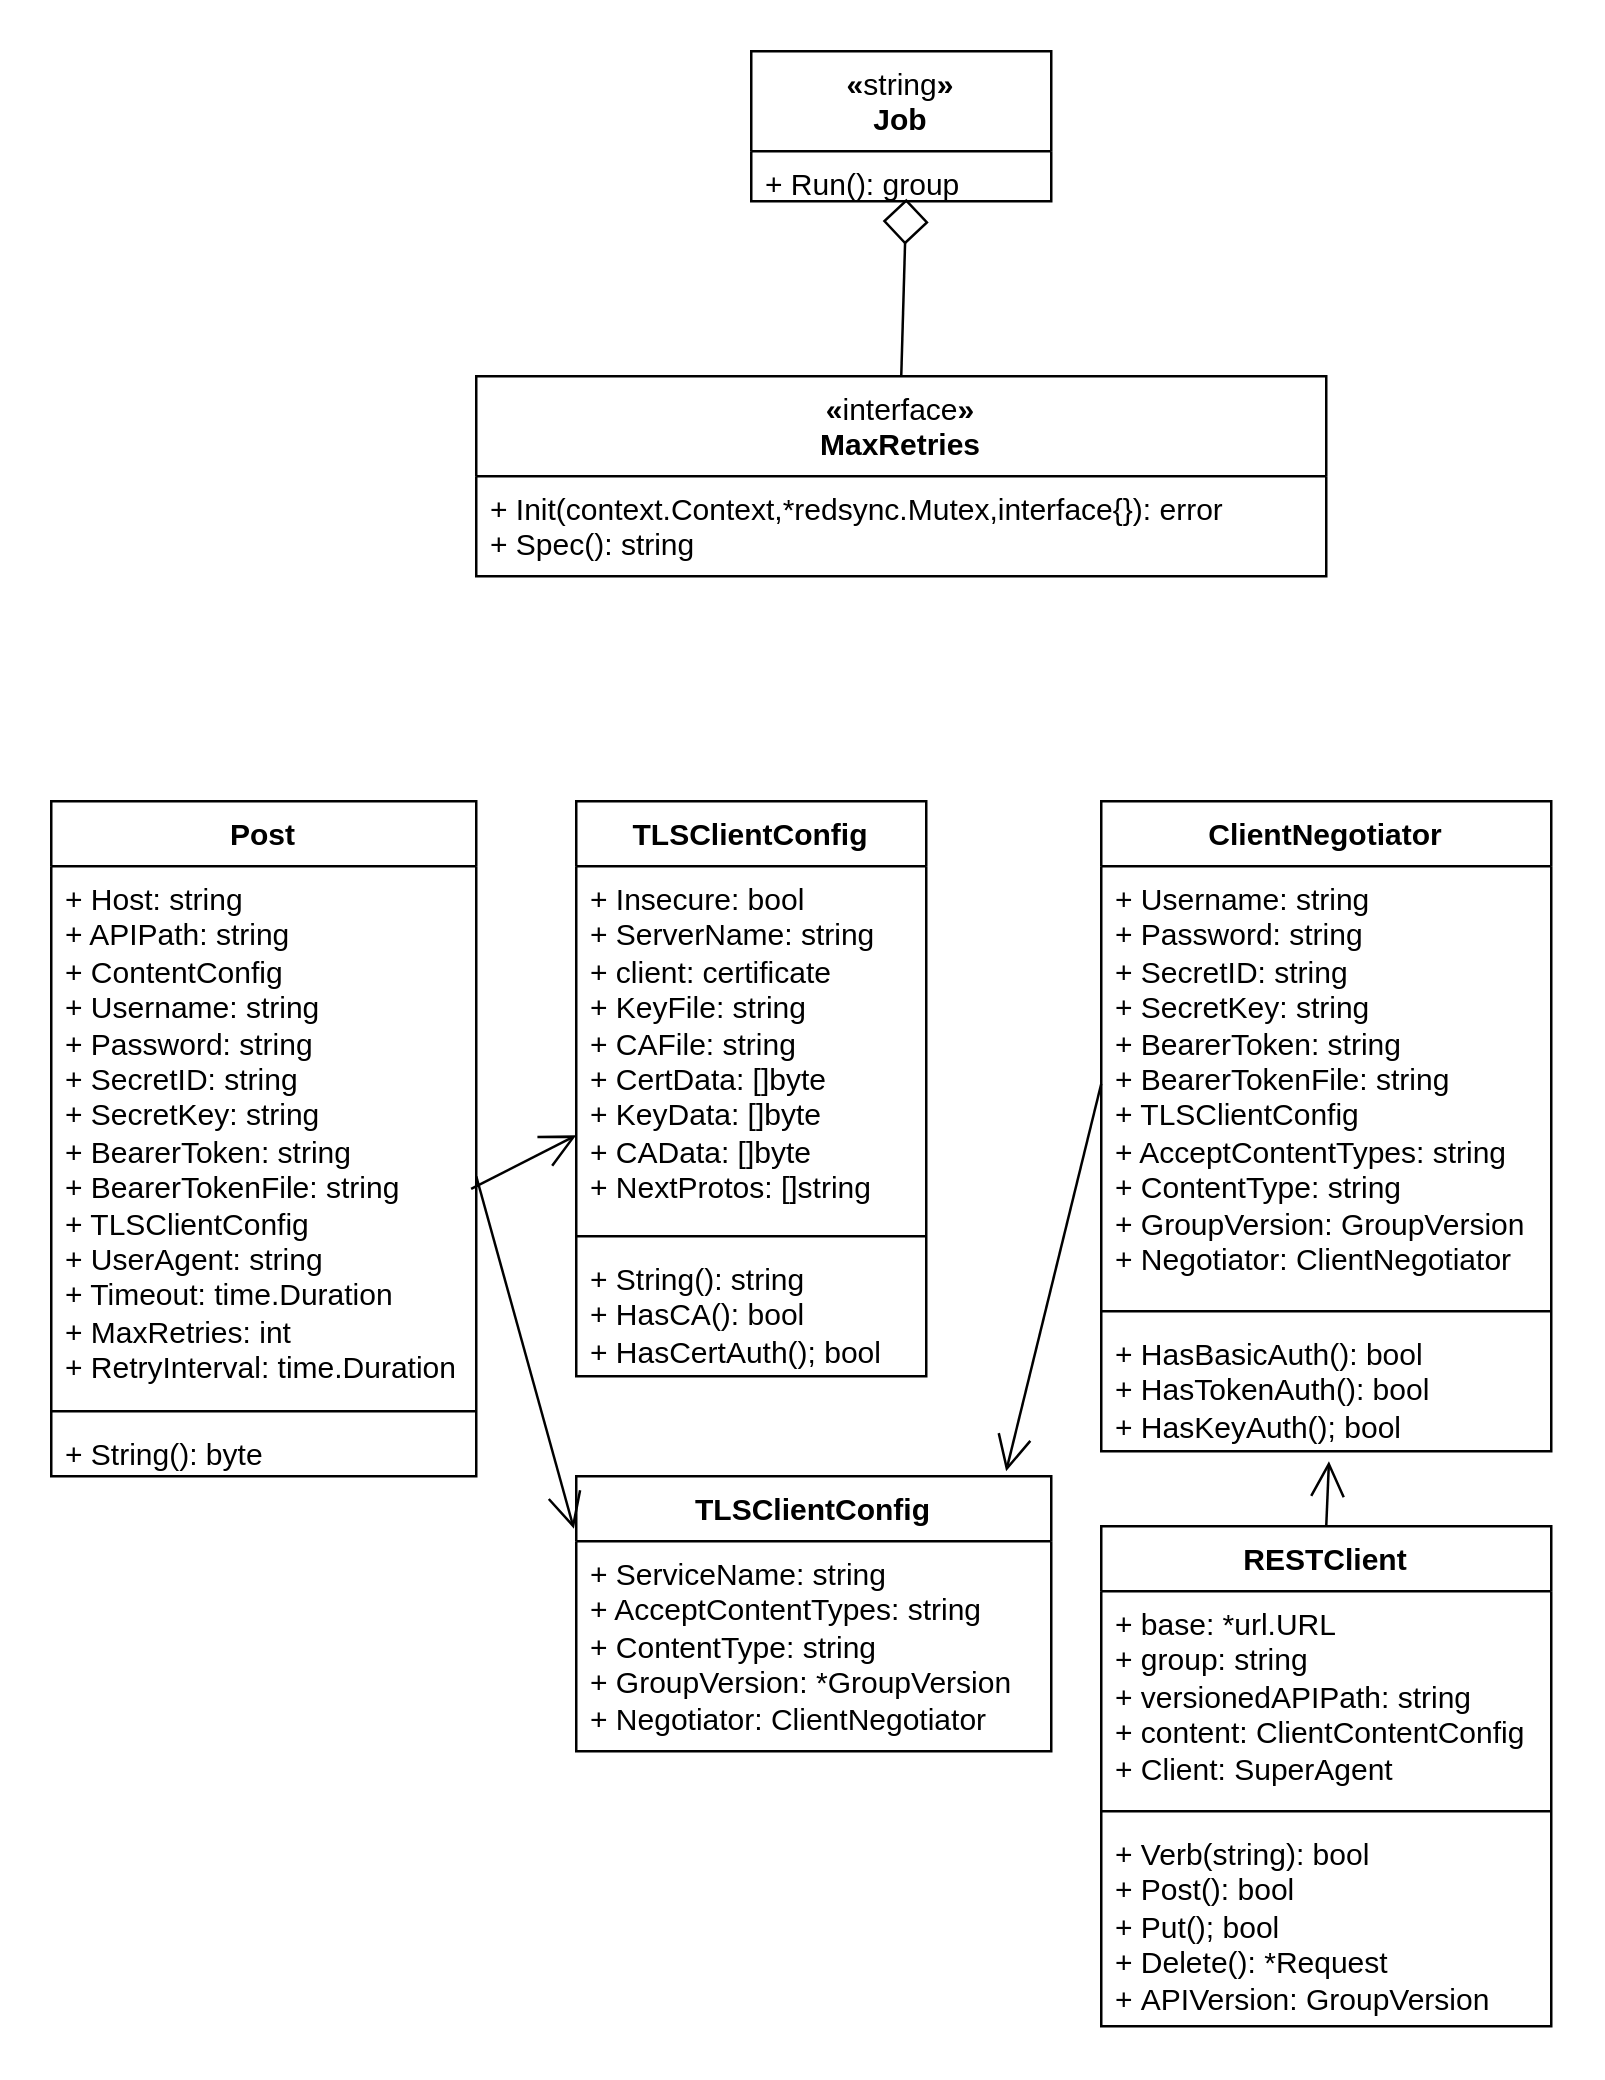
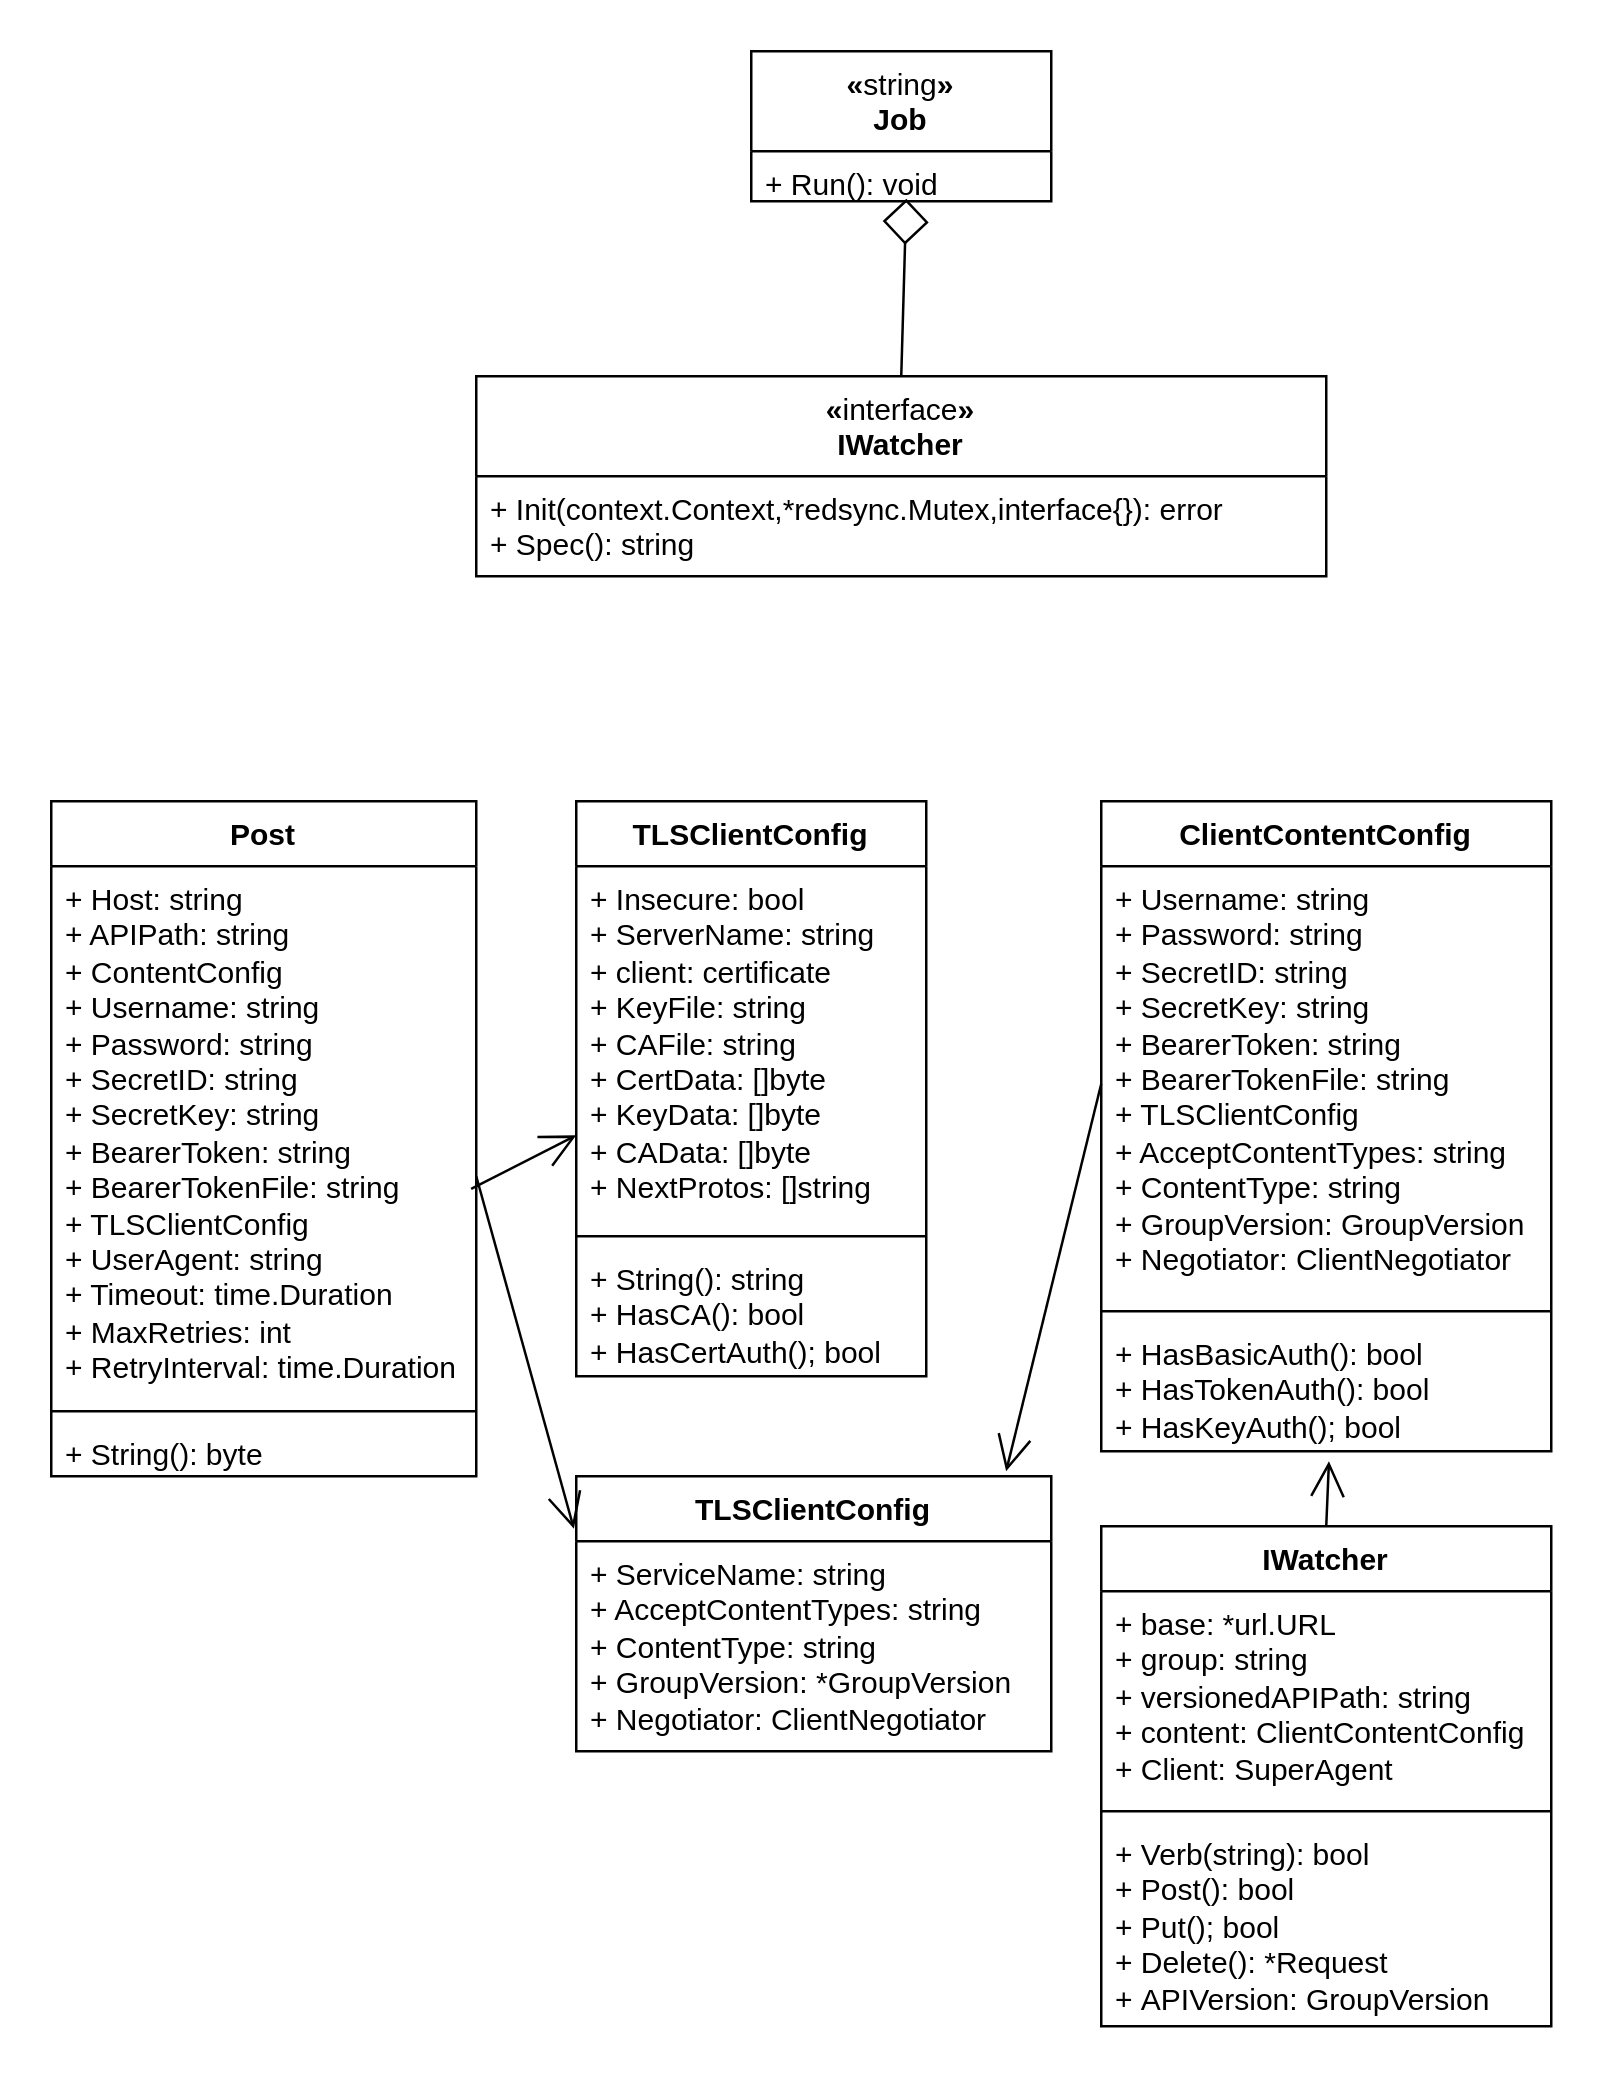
node "+ Run(): group": label "+ Run(): group" -> "+ Run(): void"
node "«interface»MaxRetries": label "«interface»MaxRetries" -> "«interface»IWatcher"
node "ClientNegotiator": label "ClientNegotiator" -> "ClientContentConfig"
node "RESTClient": label "RESTClient" -> "IWatcher"
